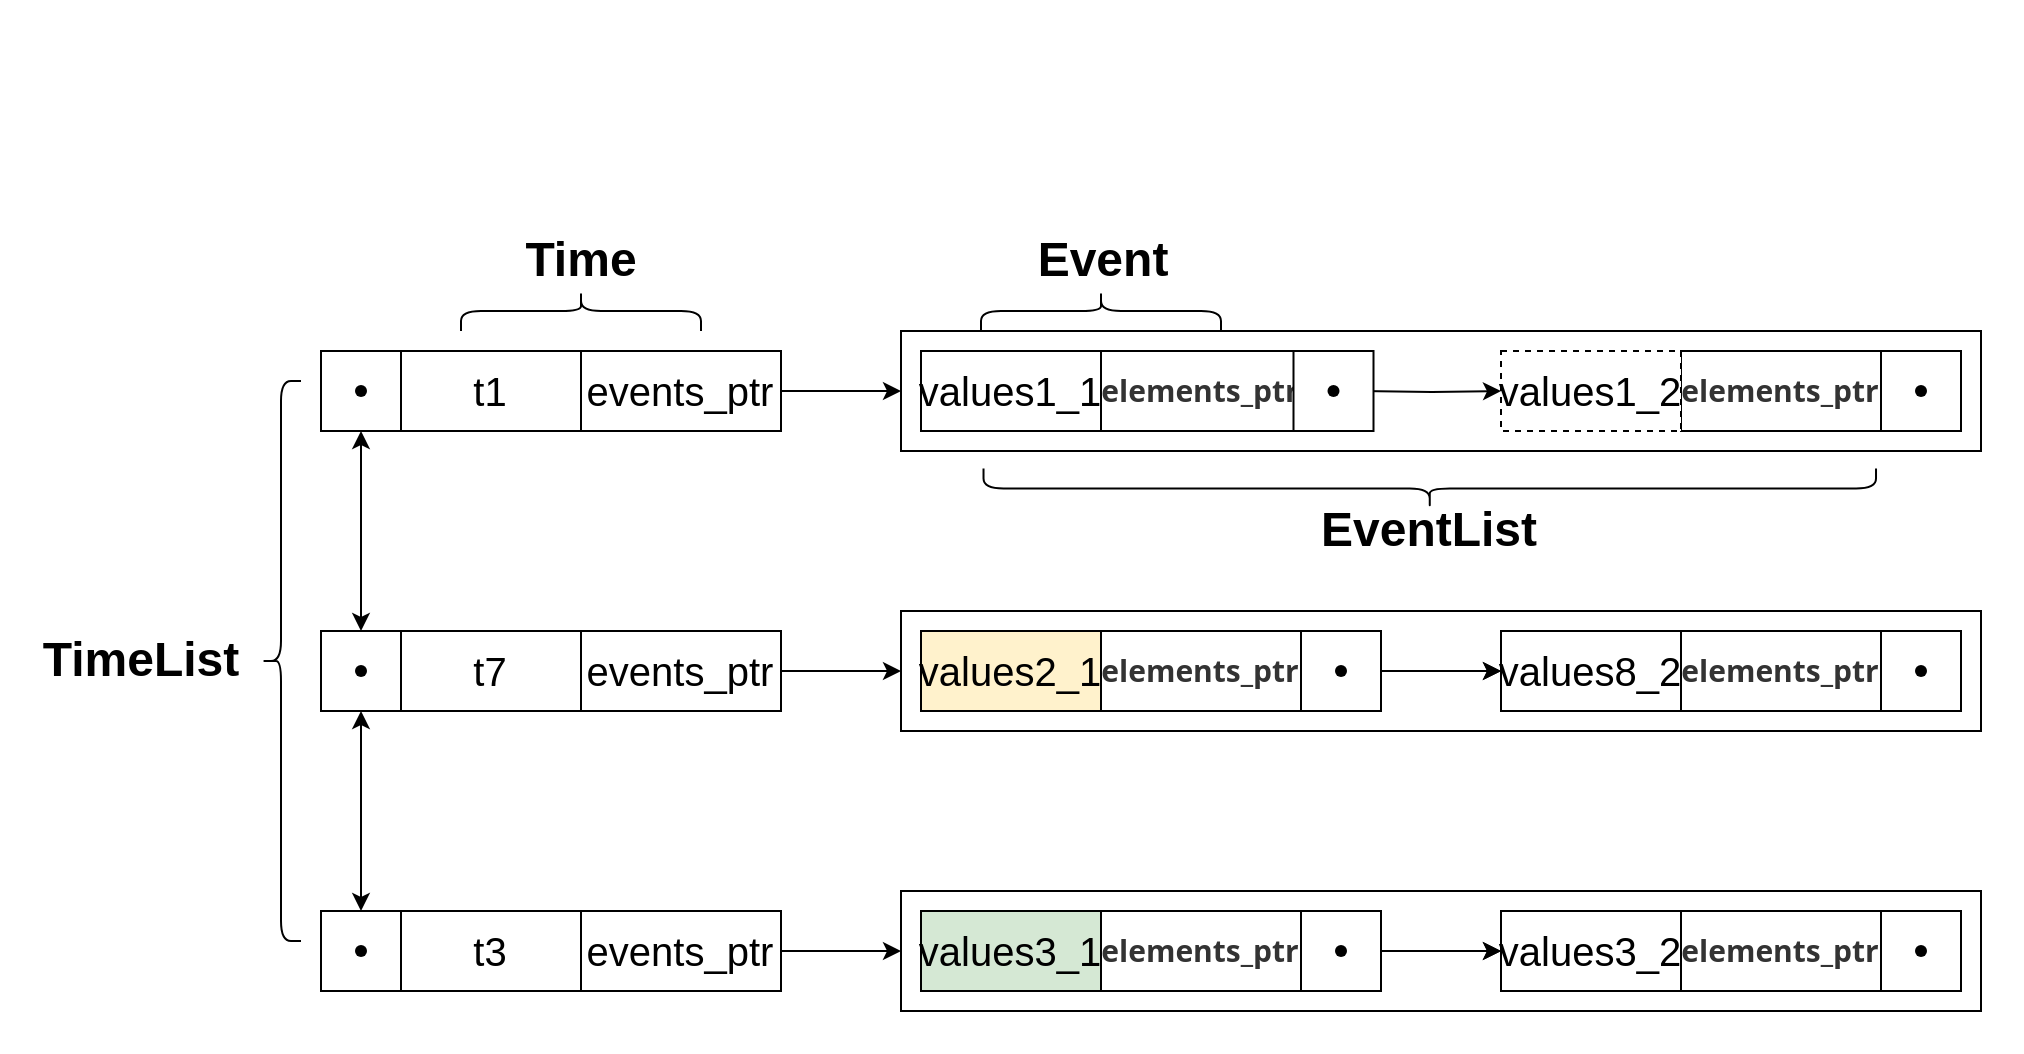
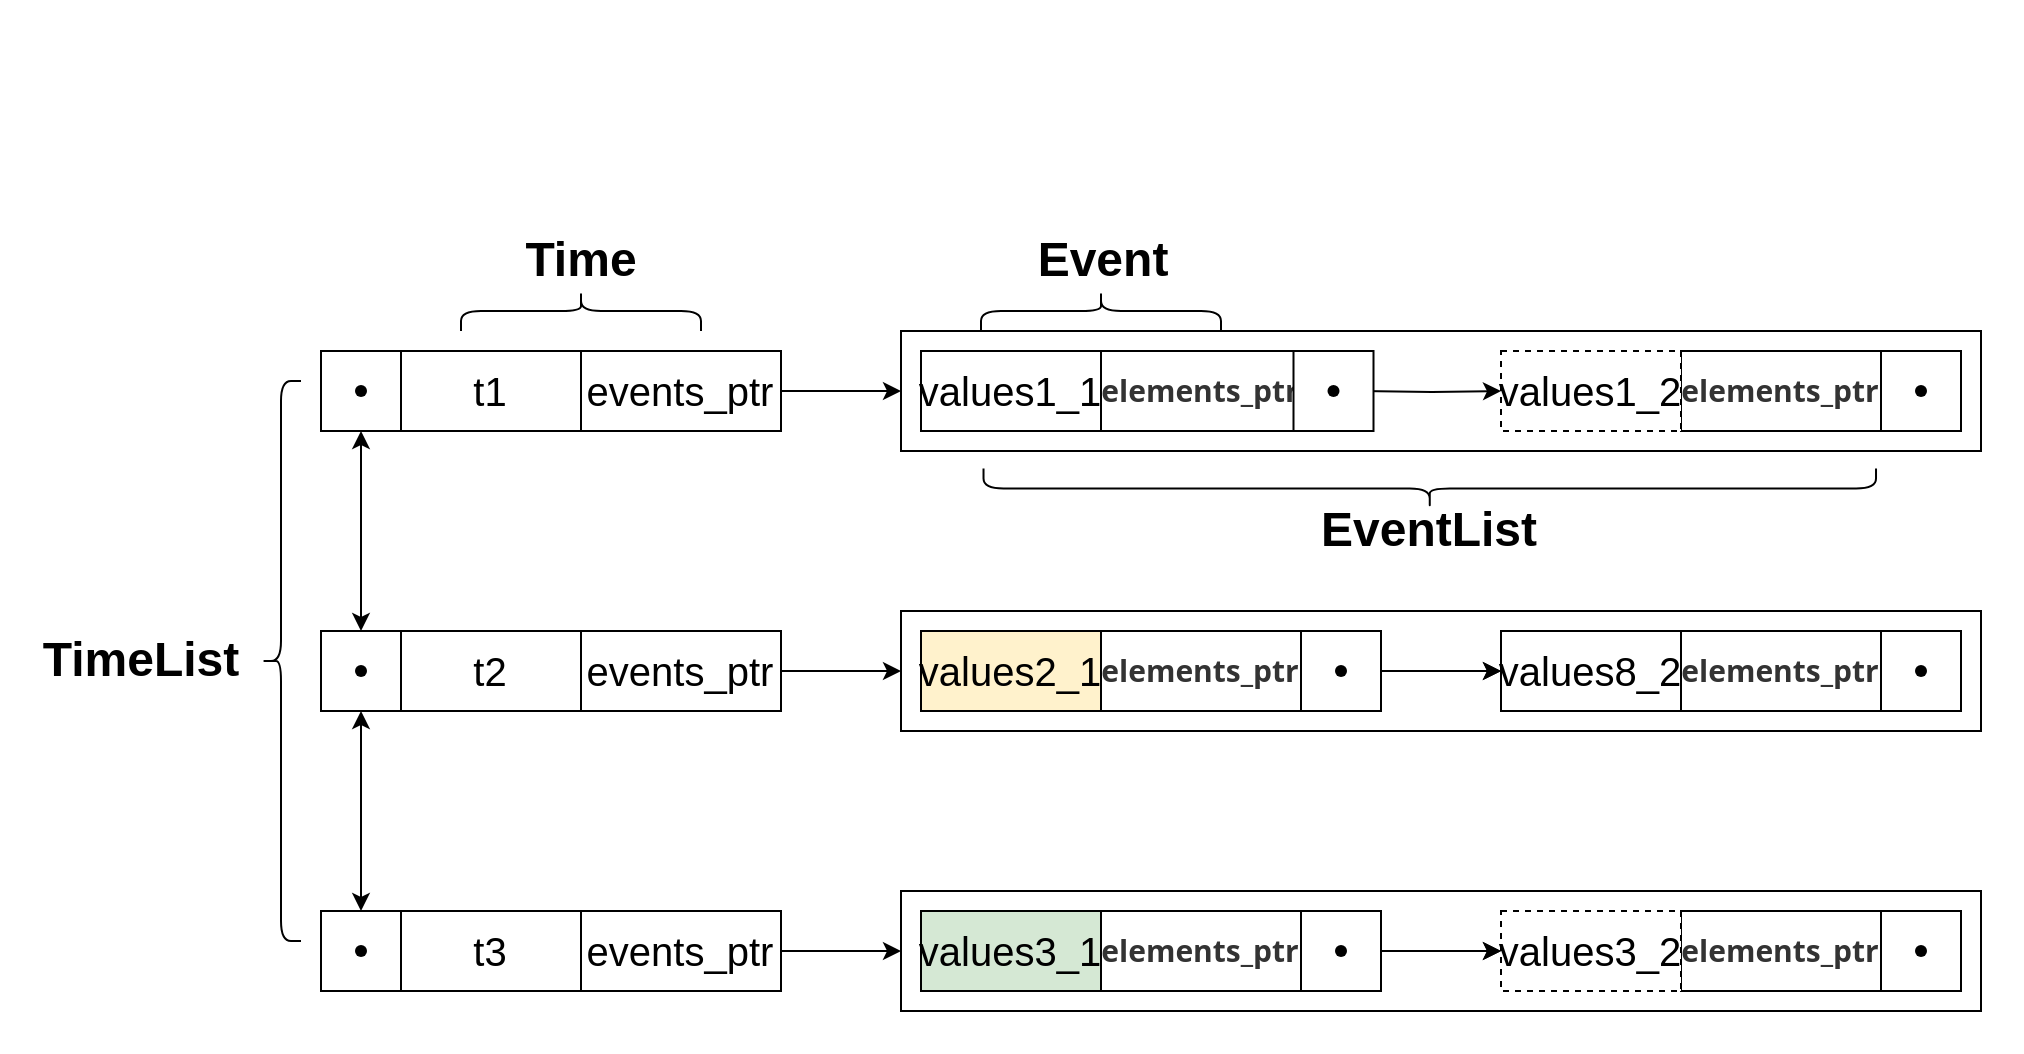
node "t7": label "t7" -> "t2"
node "values3_2": style solid -> dashed
